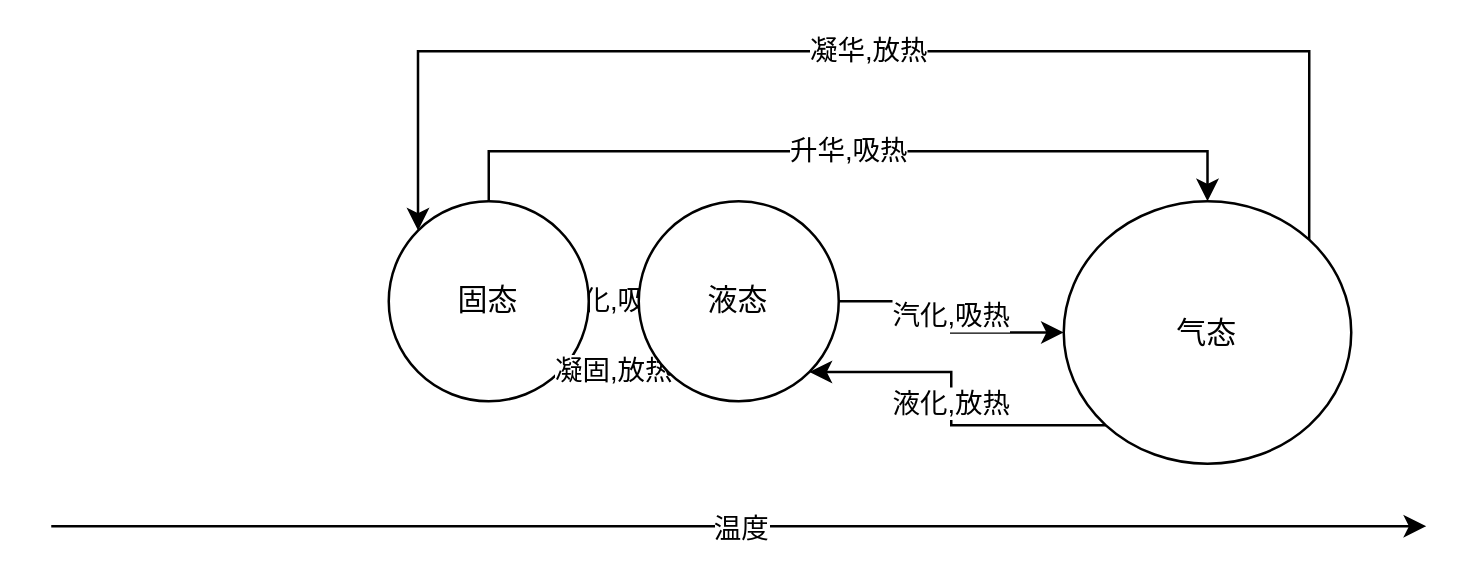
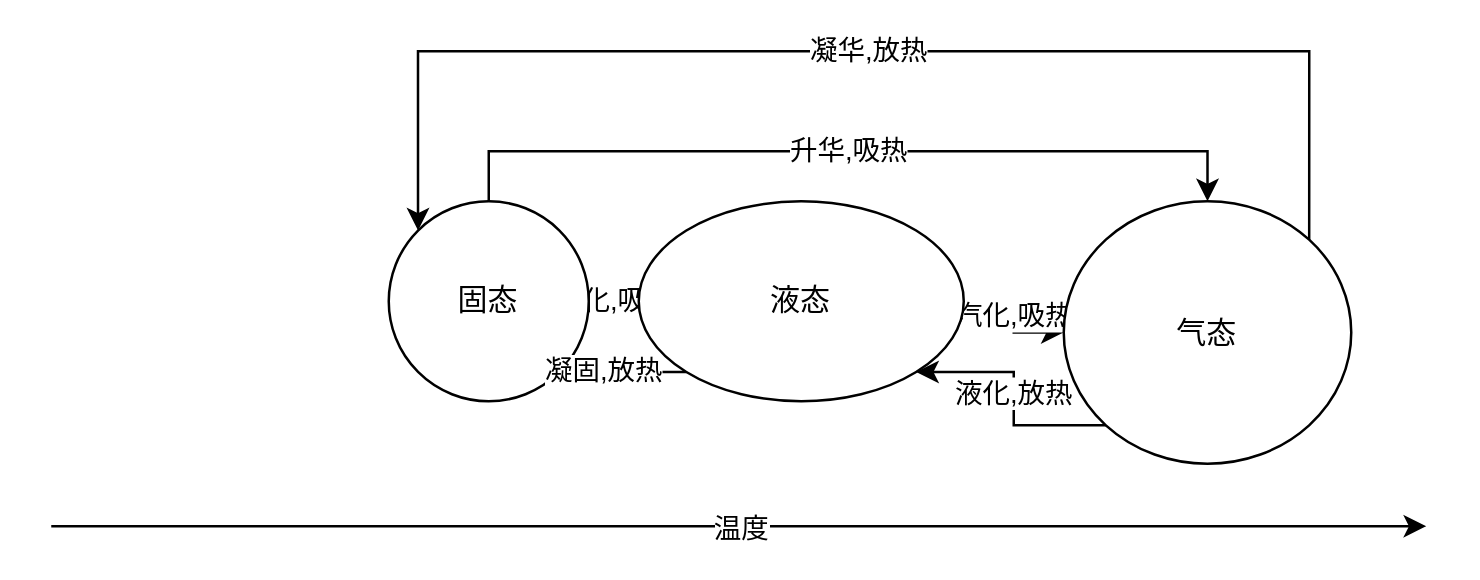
node "液态": size 200x200 -> 325x200
